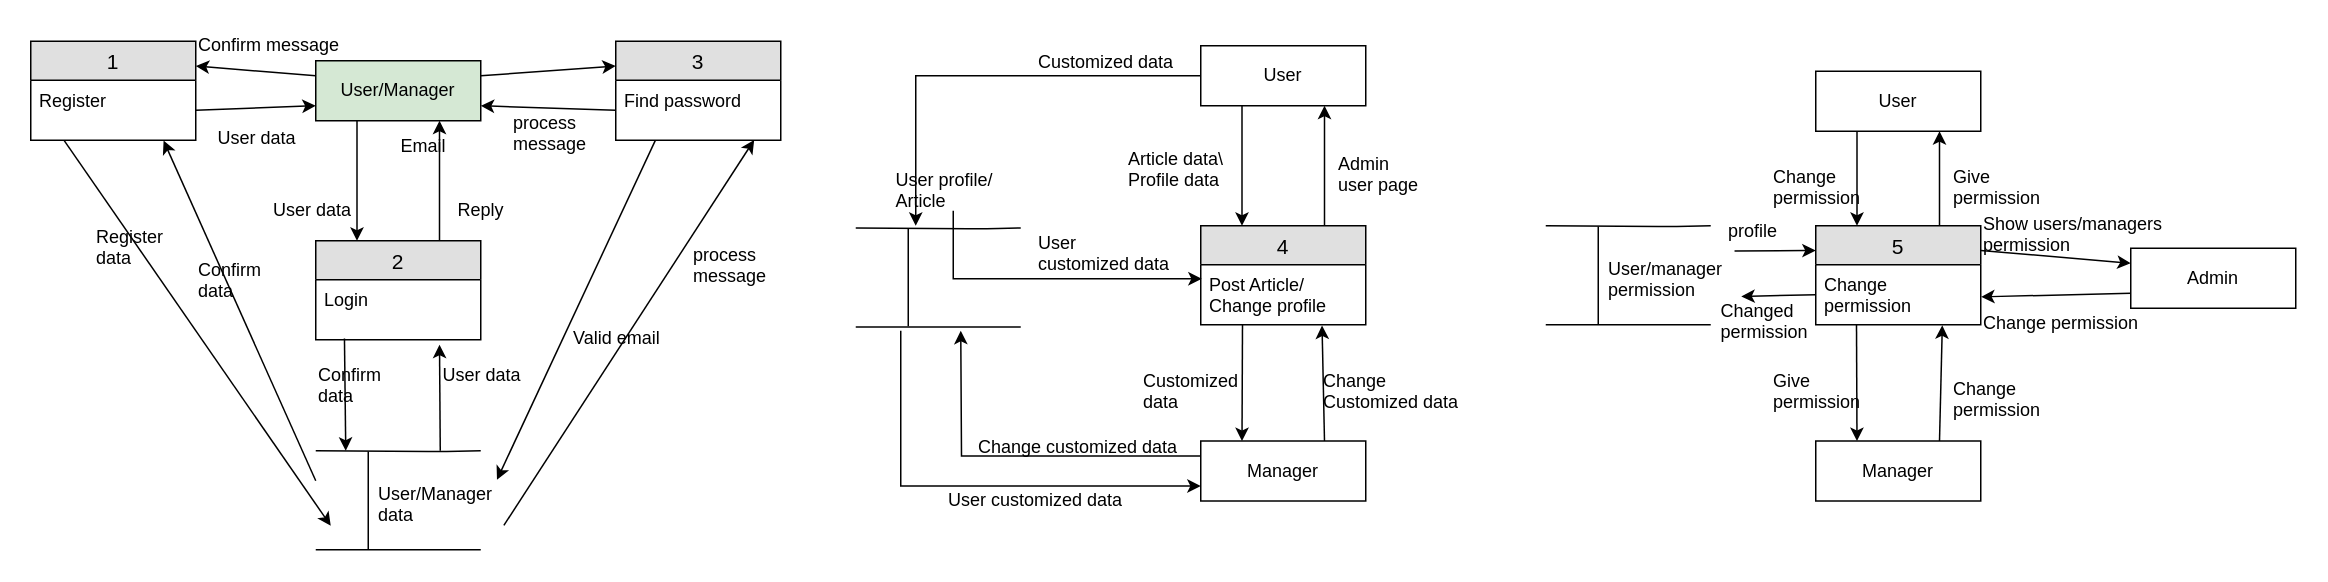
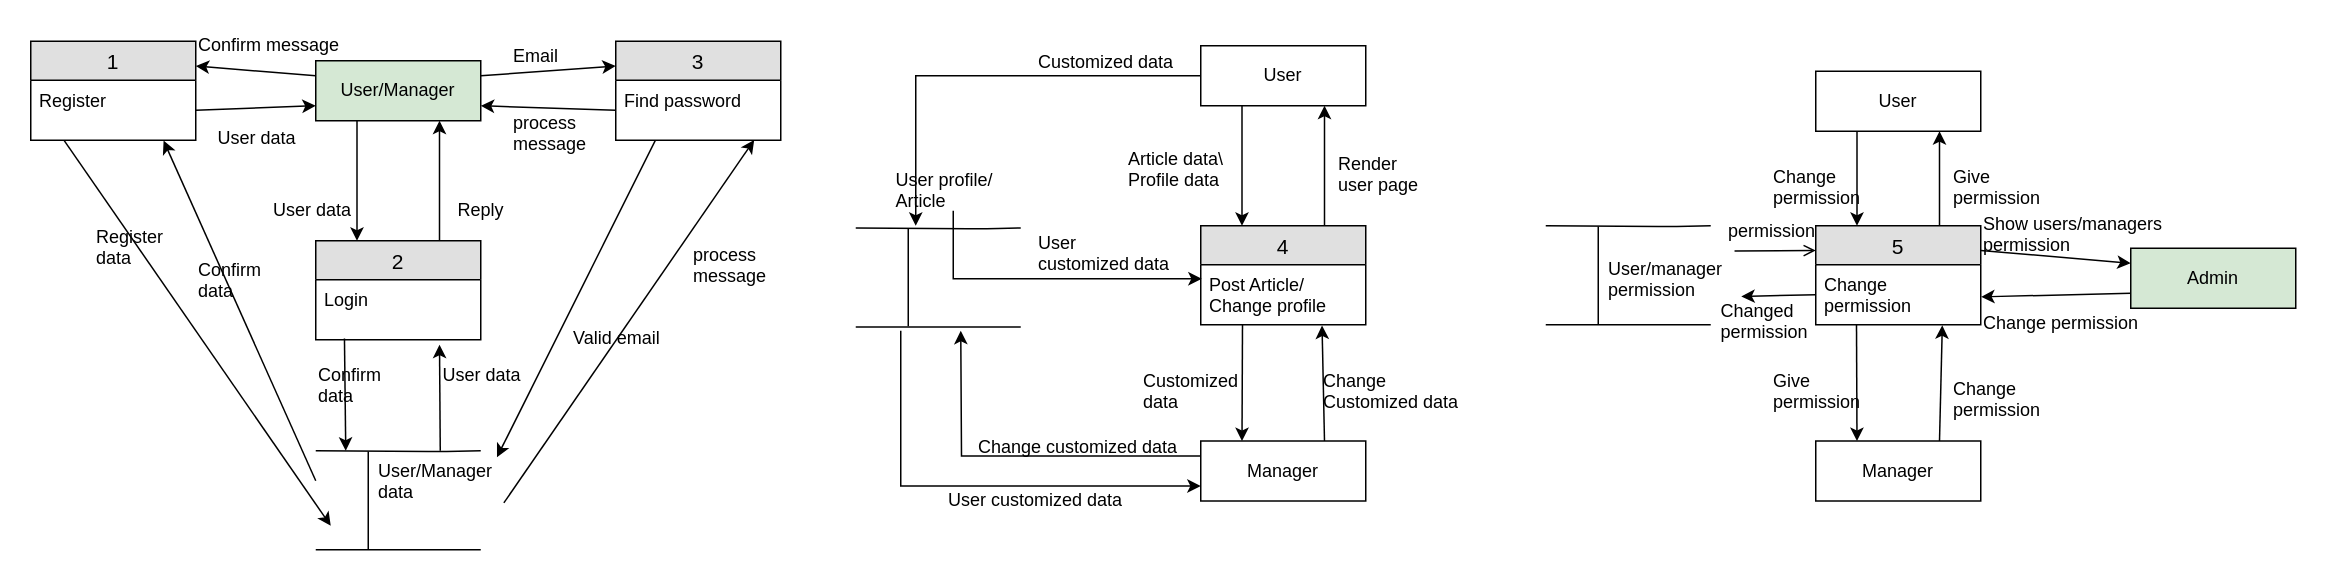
node "Email": moved (436, 146) -> (548, 56)
node "Admin user page": label "Admin user page" -> "Render user page"
node "profile": label "profile" -> "permission"
edge "User/managerpermission" -> "5": arrowhead classic -> open
node "Admin": fillcolor #ffffff -> #d5e8d4
node "User/Manager data": moved (443, 501) -> (443, 479)
